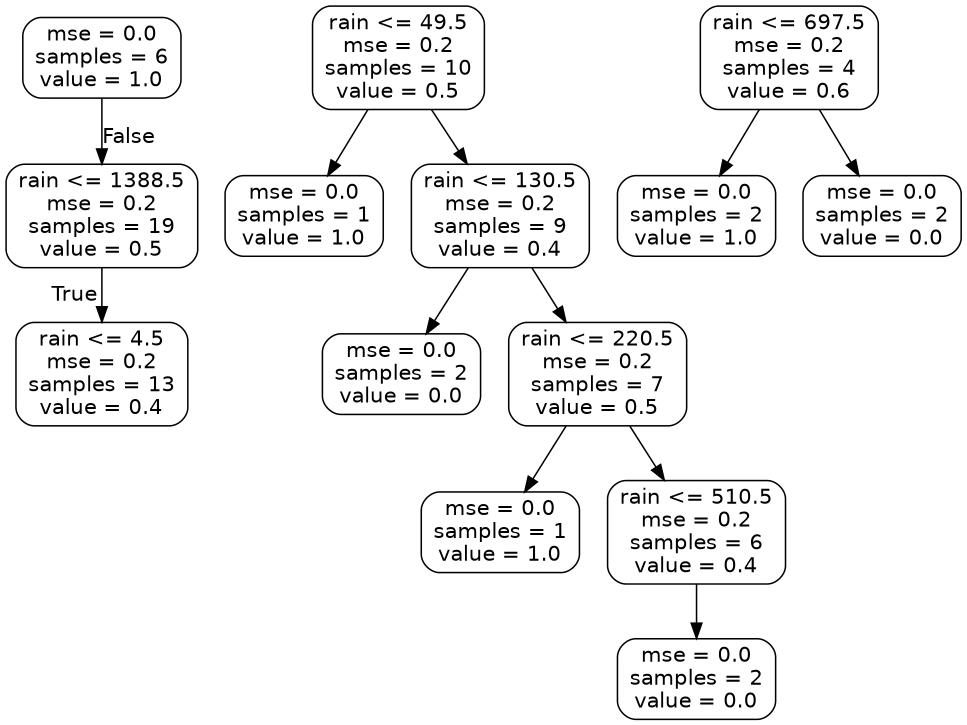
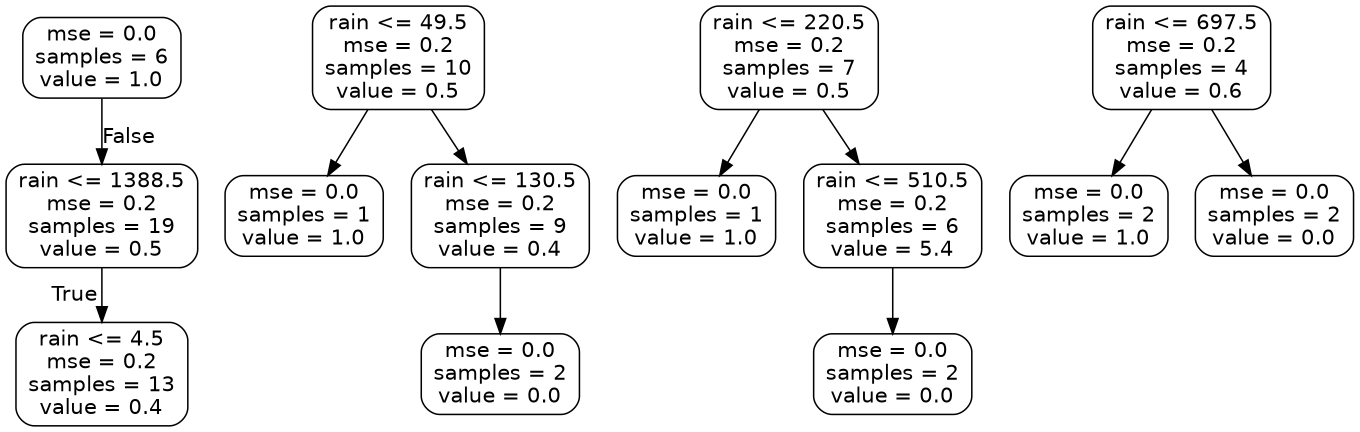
edge "rain <= 130.5 mse = 0.2 samples = 9 value = 0.4" -> "rain <= 220.5 mse = 0.2 samples = 7 value = 0.5": removed
node "rain <= 510.5 mse = 0.2 samples = 6 value = 0.4": label "rain <= 510.5 mse = 0.2 samples = 6 value = 0.4" -> "rain <= 510.5 mse = 0.2 samples = 6 value = 5.4"
